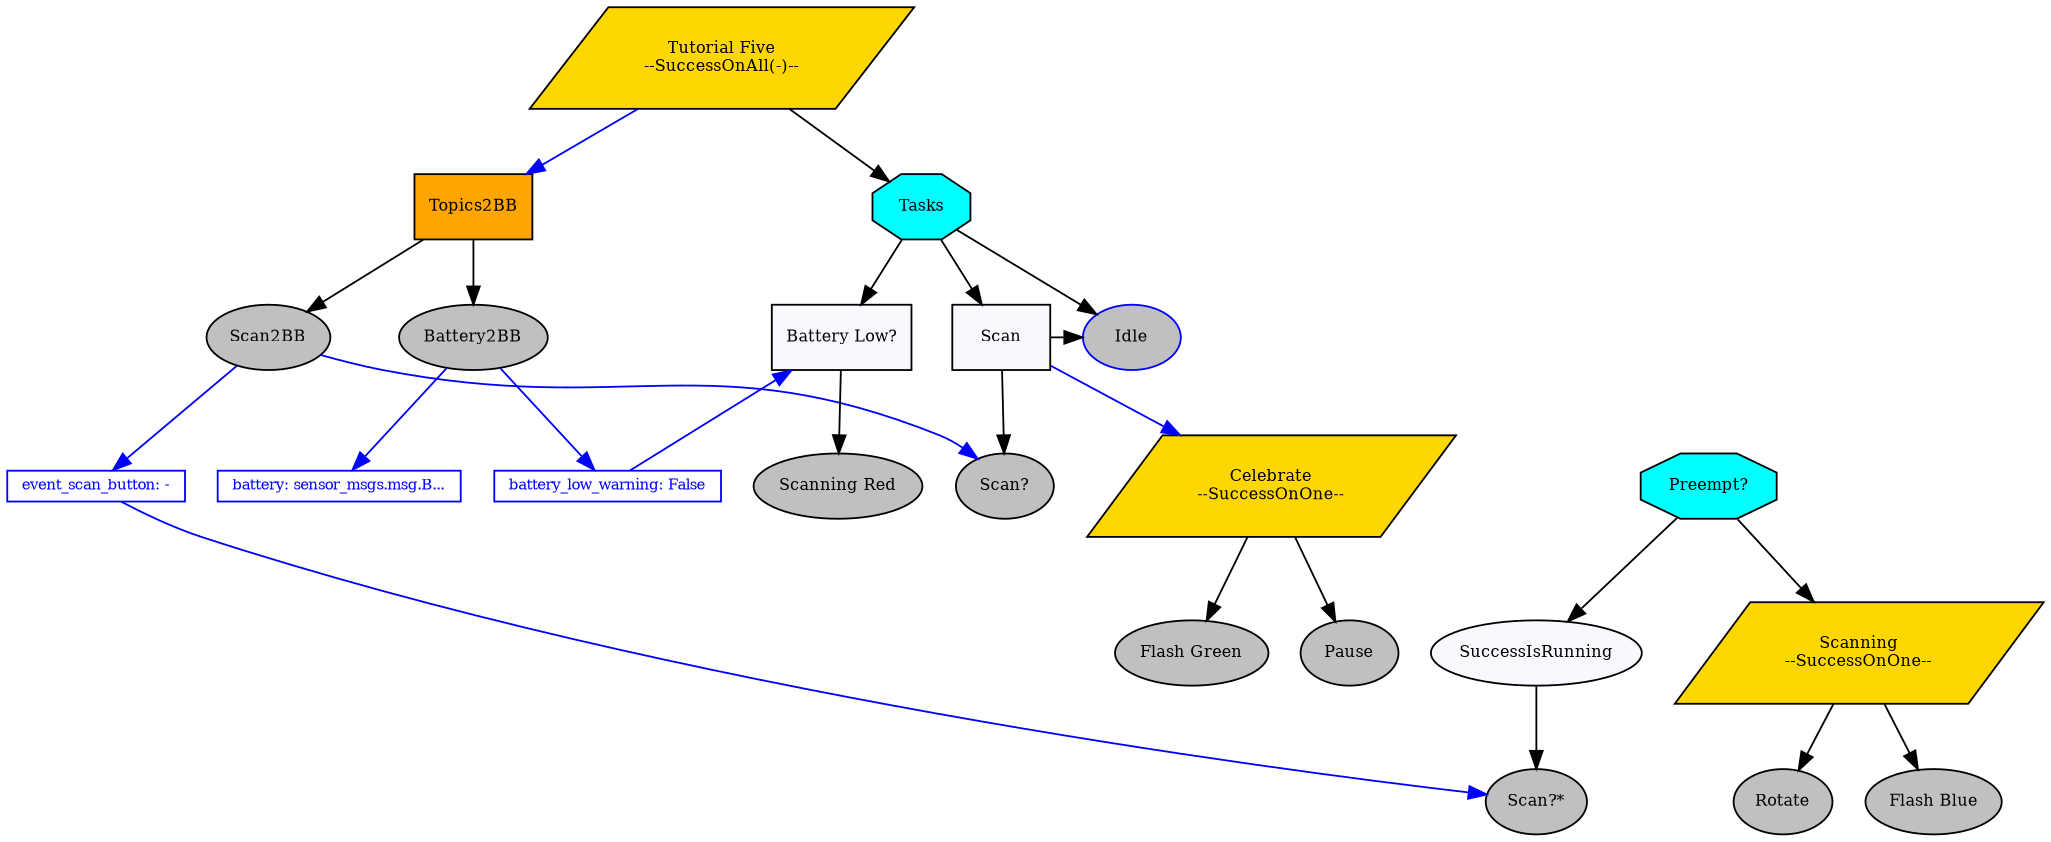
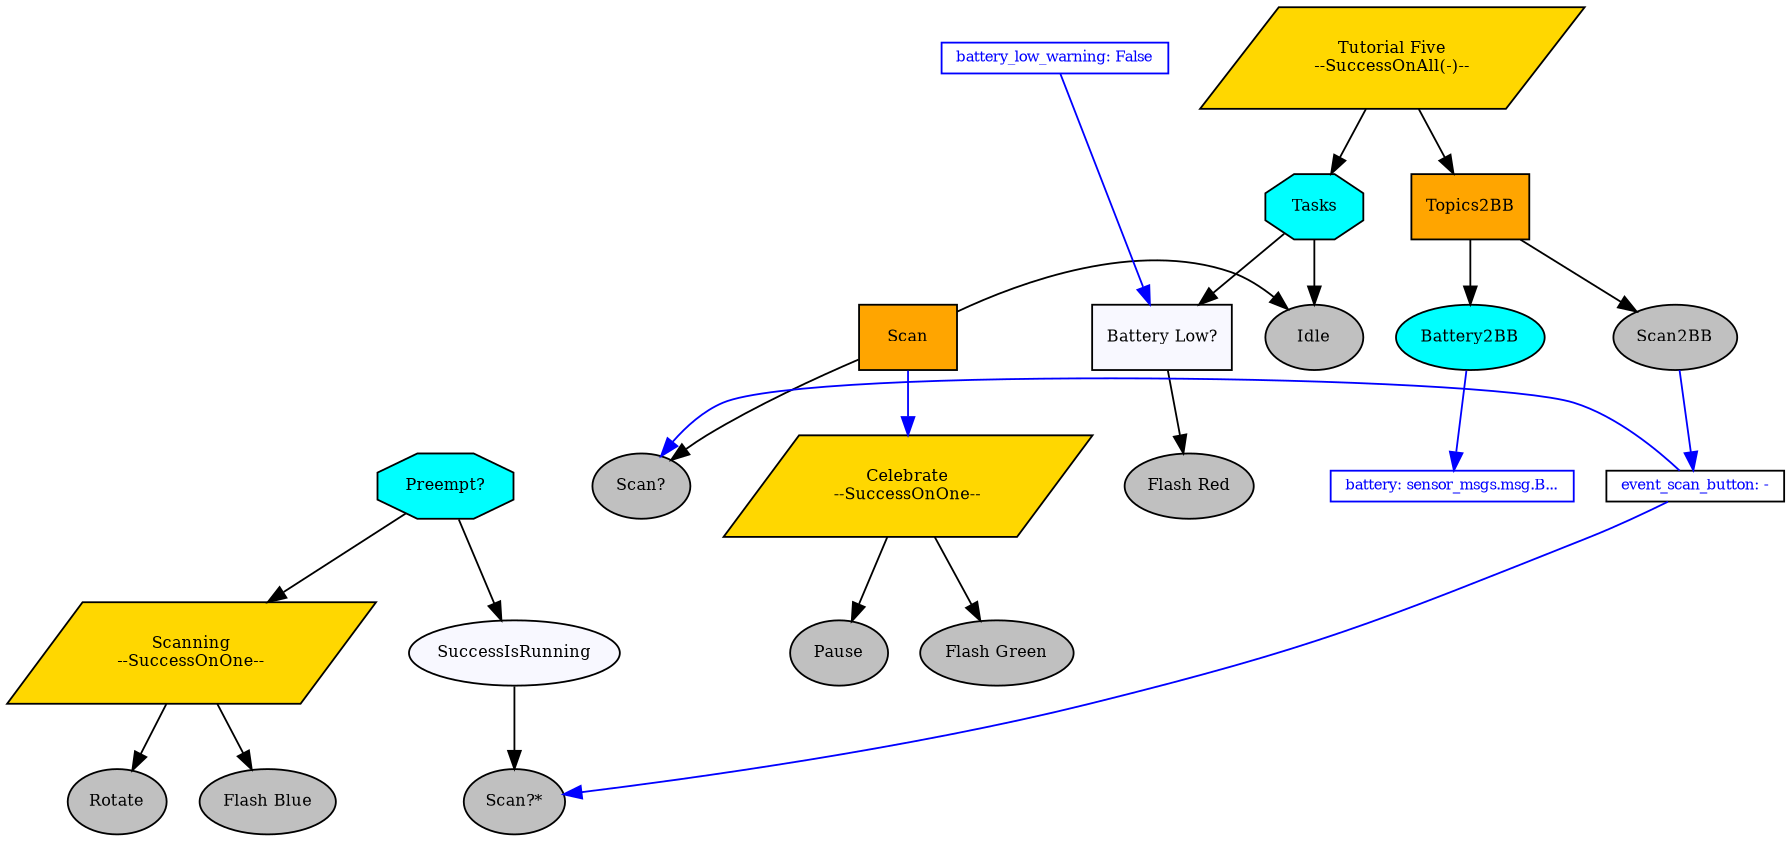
edge "Tutorial Five --SuccessOnAll(-)--" -> "Topics2BB": color blue -> black
edge "Tasks" -> "Scan": removed
node "Battery2BB": fillcolor gray -> cyan
node "Scan": fillcolor ghostwhite -> orange
node "Idle": color blue -> black
edge "Scan2BB" -> "Scan?": now "event_scan_button: -" -> "Scan?"
edge "Battery2BB" -> "battery_low_warning: False": removed
node "event_scan_button: -": color blue -> black
node "Scanning Red": label "Scanning Red" -> "Flash Red"
